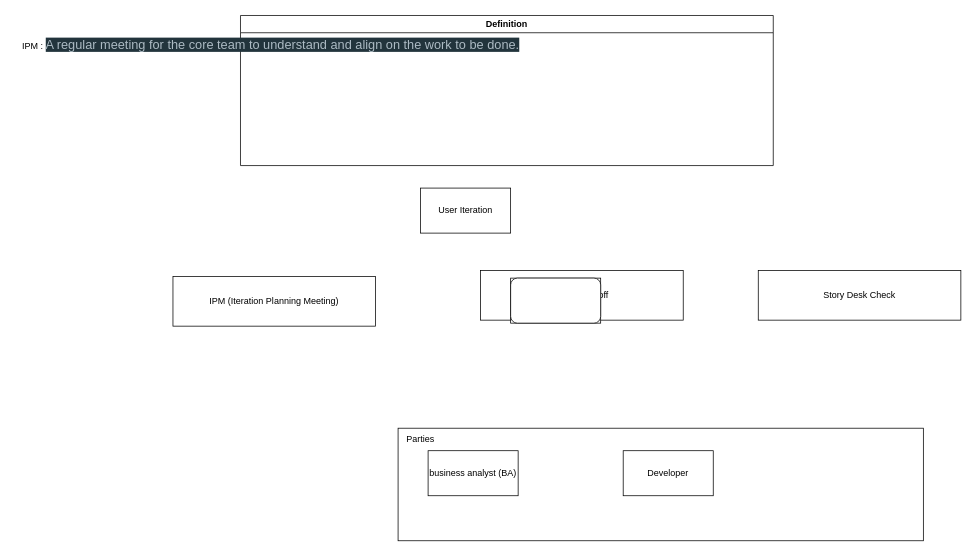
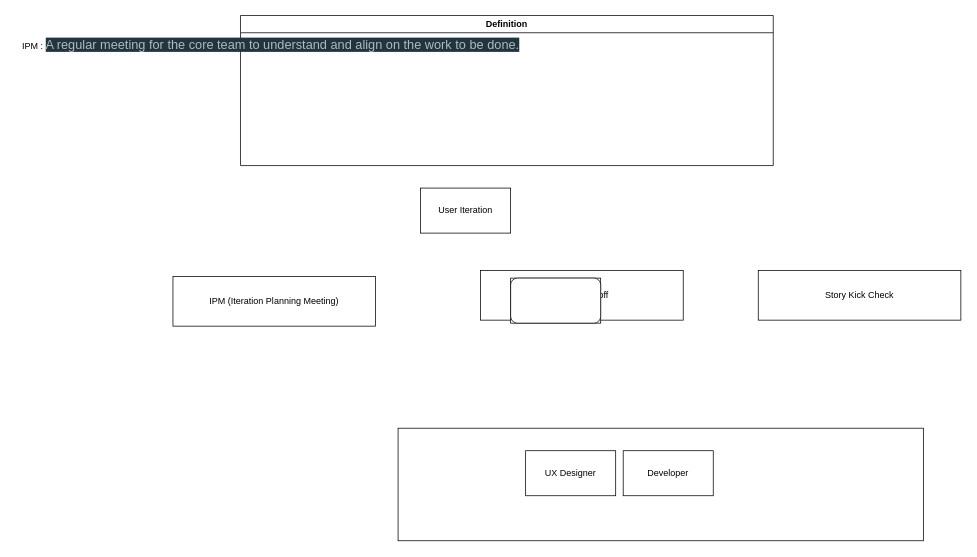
node "Story Desk Check": label "Story Desk Check" -> "Story Kick Check"
node "Parties": removed
node "business analyst (BA)": removed
node "UX Designer": added
